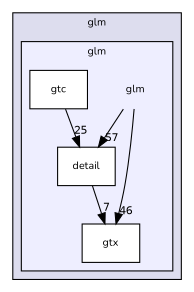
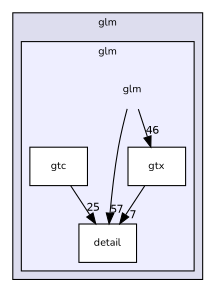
edge "detail" -> "gtx": reversed
